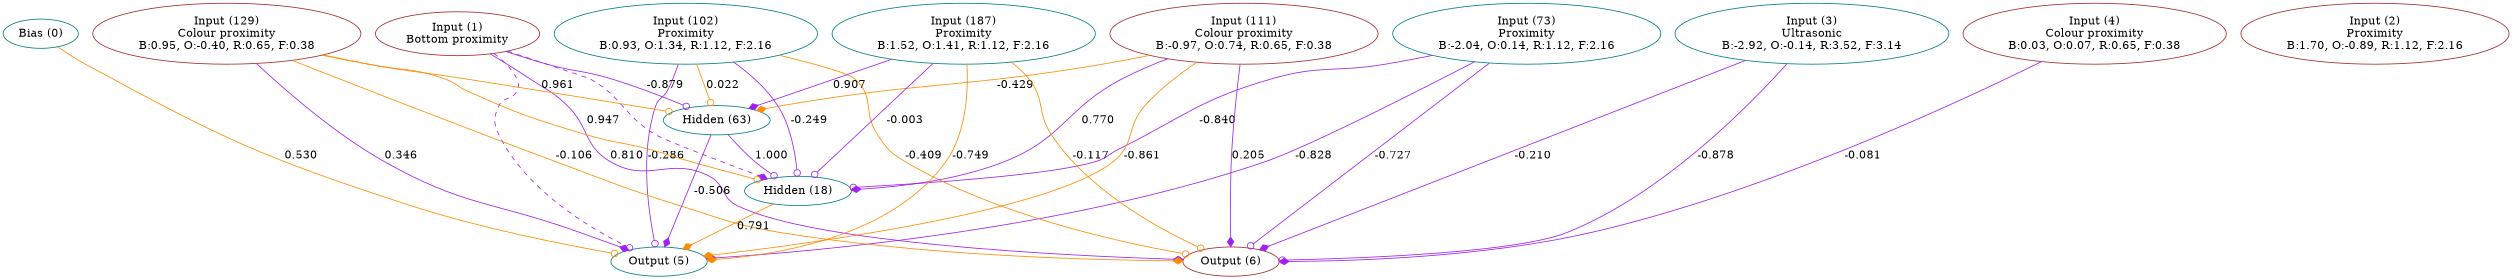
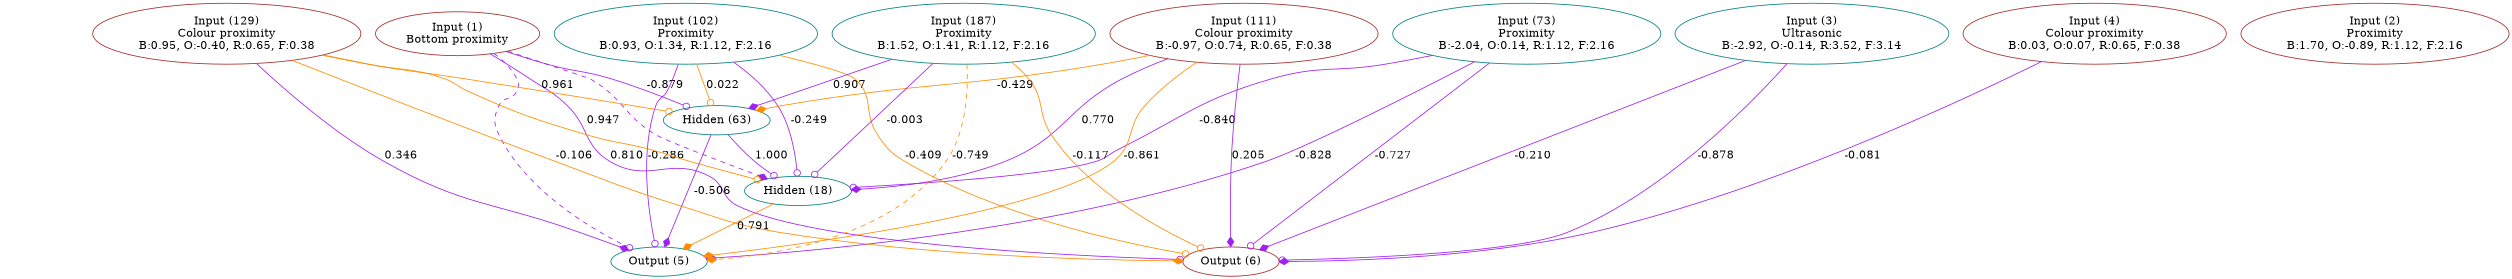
node "Bias (0)": removed
edge "Input (187) Proximity B:1.52, O:1.41, R:1.12, F:2.16" -> "Output (5)": style solid -> dashed
edge "Input (1) Bottom proximity" -> "Output (6)": arrowhead diamond -> odot
